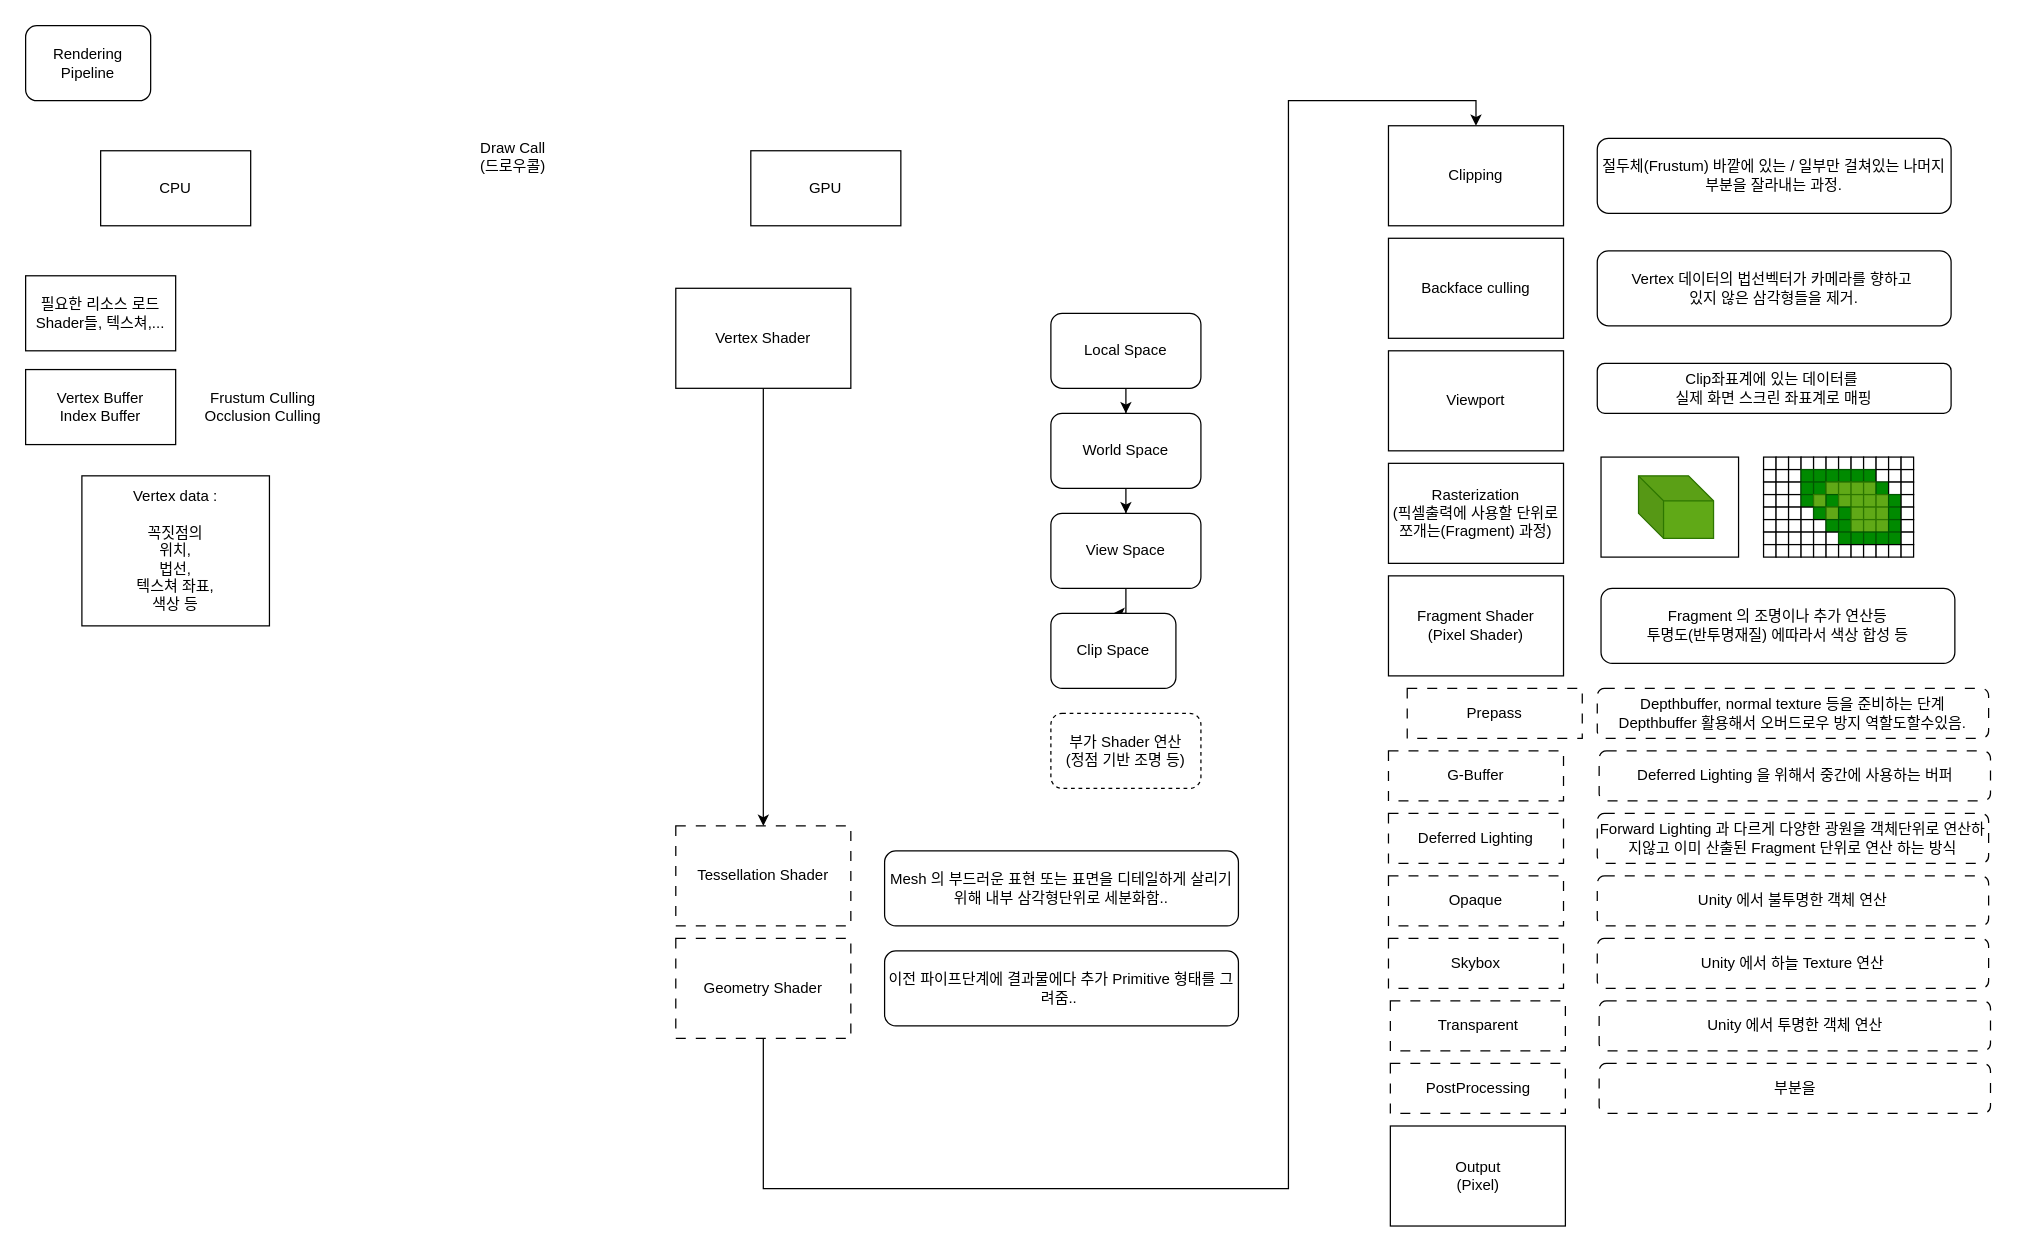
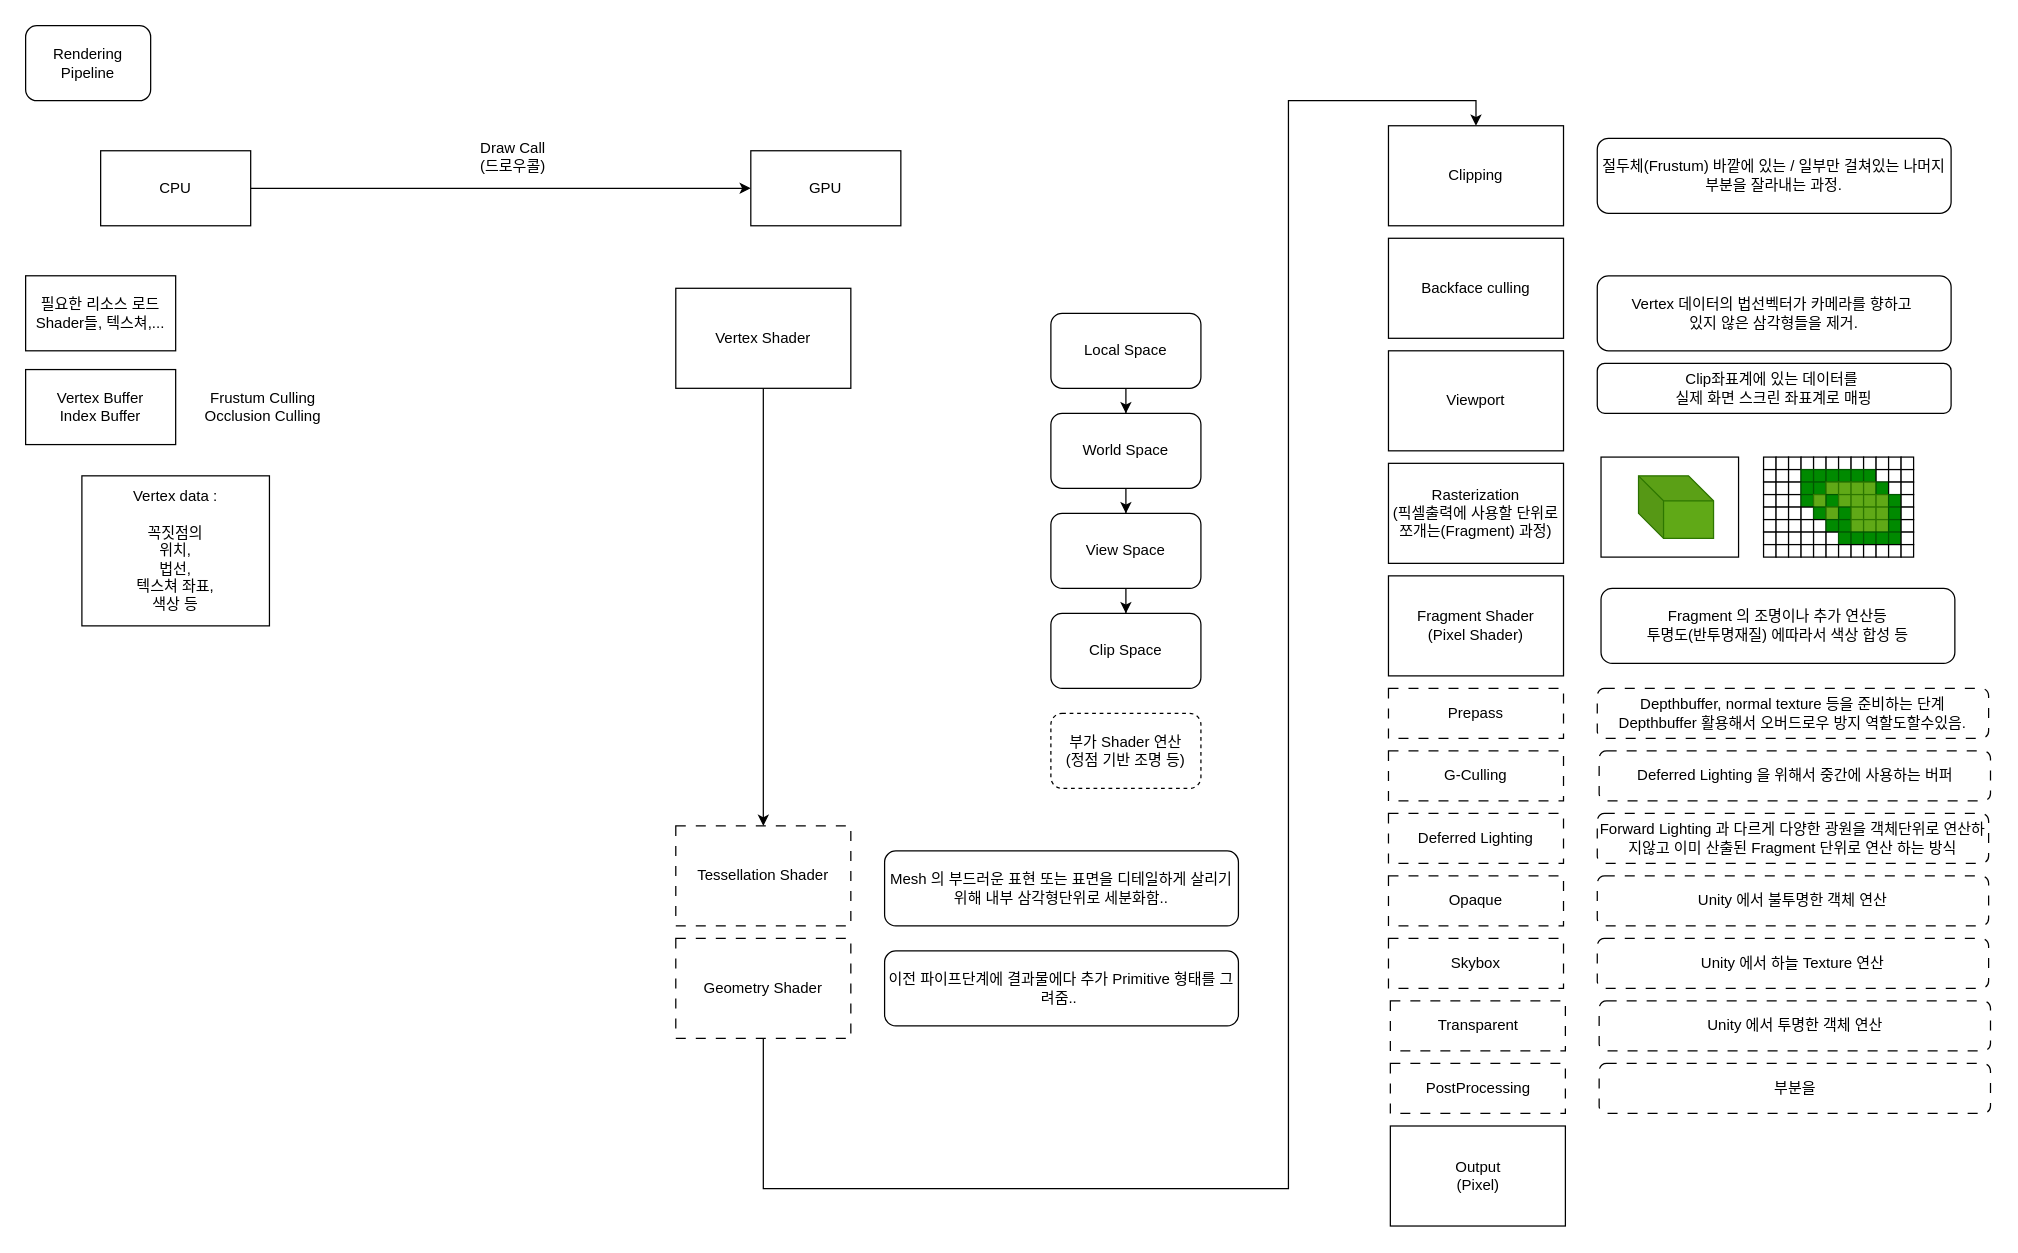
edge "CPU" -> "GPU": added
node "Vertex 데이터의 법선벡터가 카메라를 향하고 있지 않은 삼각형들을 제거.": moved (1774, 288) -> (1774, 313)
node "Clip Space": size 125x75 -> 150x75
node "Prepass": moved (1494, 713) -> (1476, 713)
node "G-Buffer": label "G-Buffer" -> "G-Culling"
